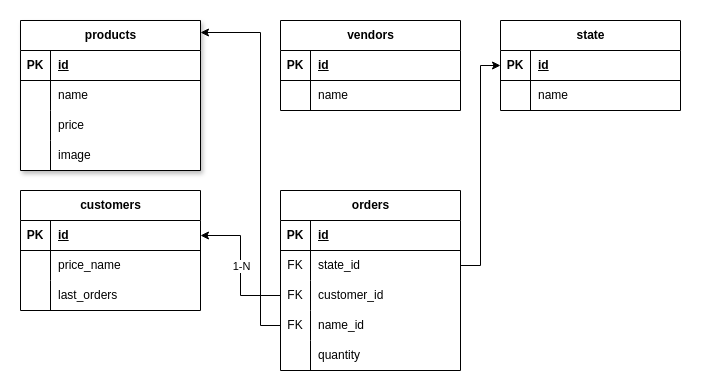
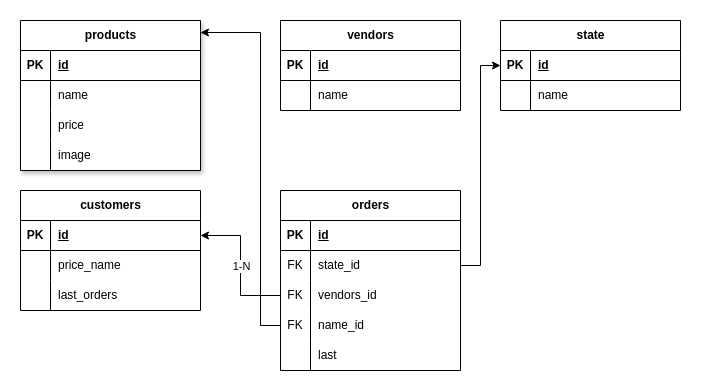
node "customer_id": label "customer_id" -> "vendors_id"
node "quantity": label "quantity" -> "last"
